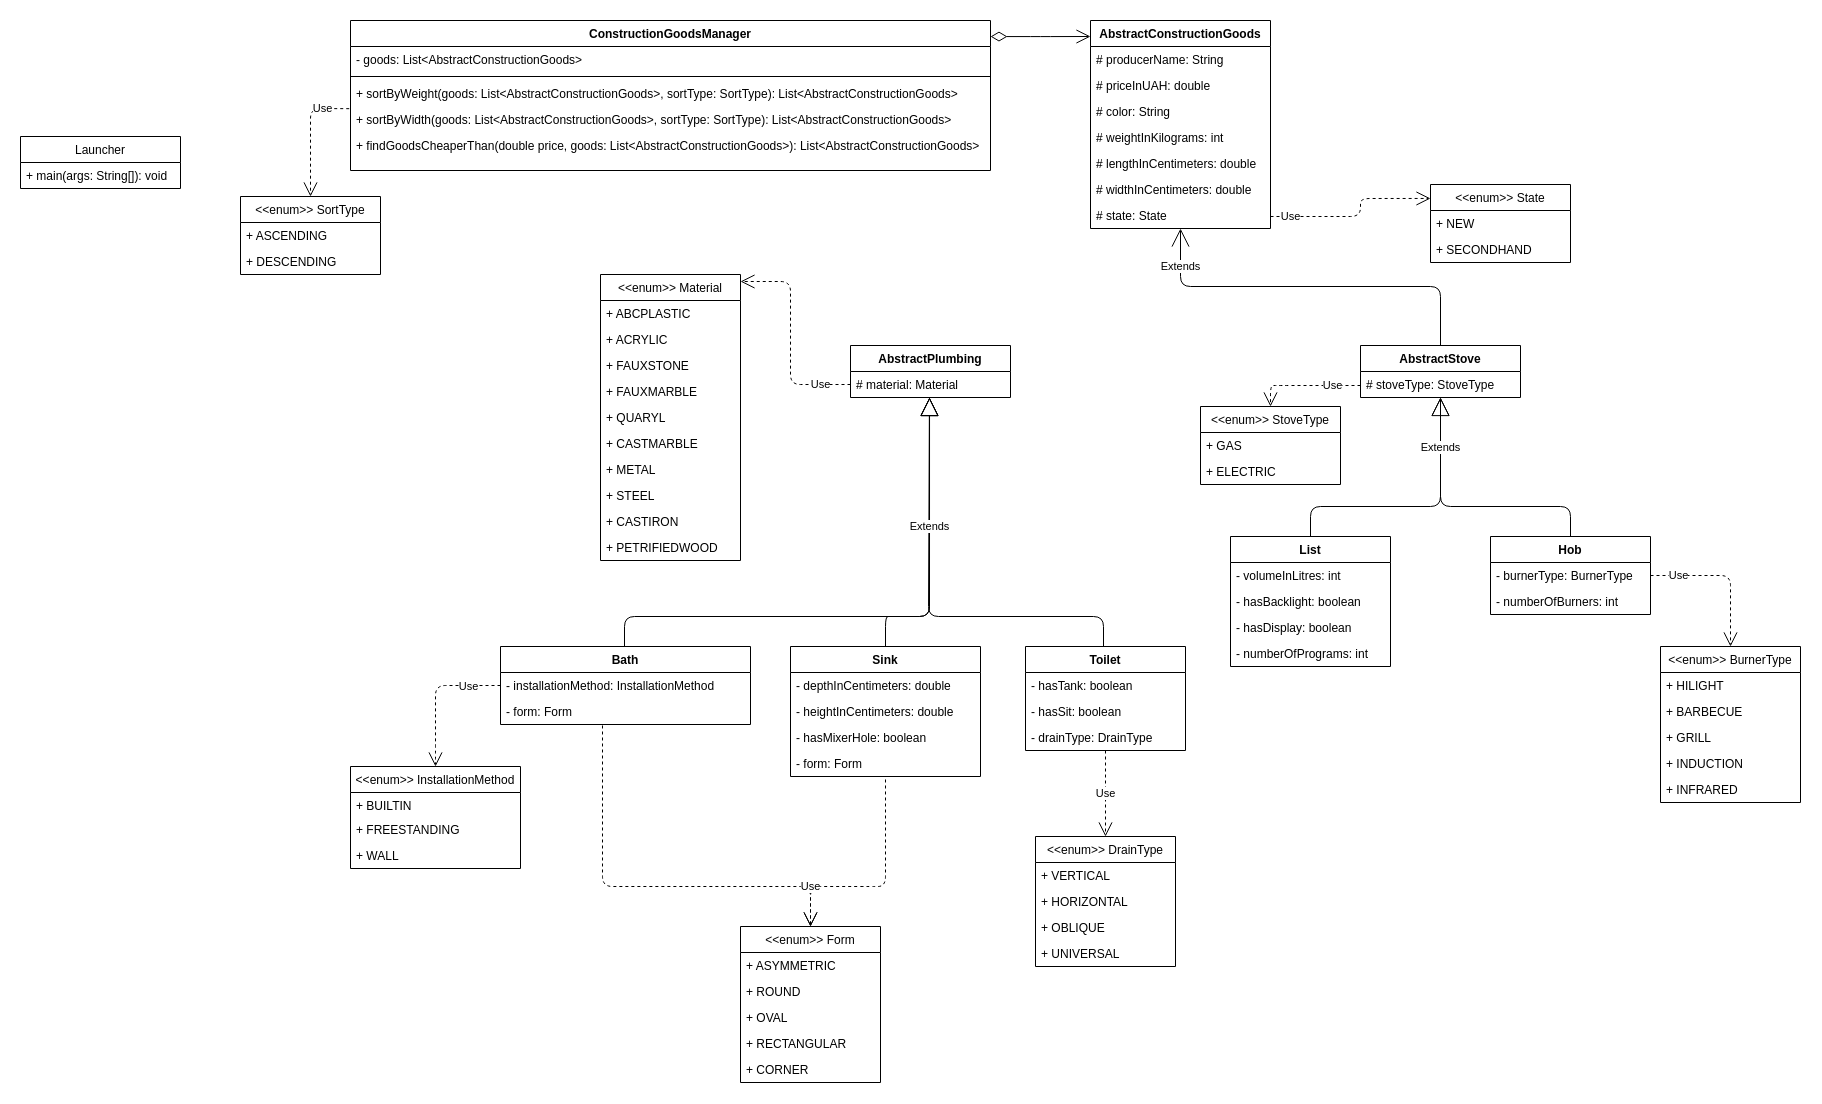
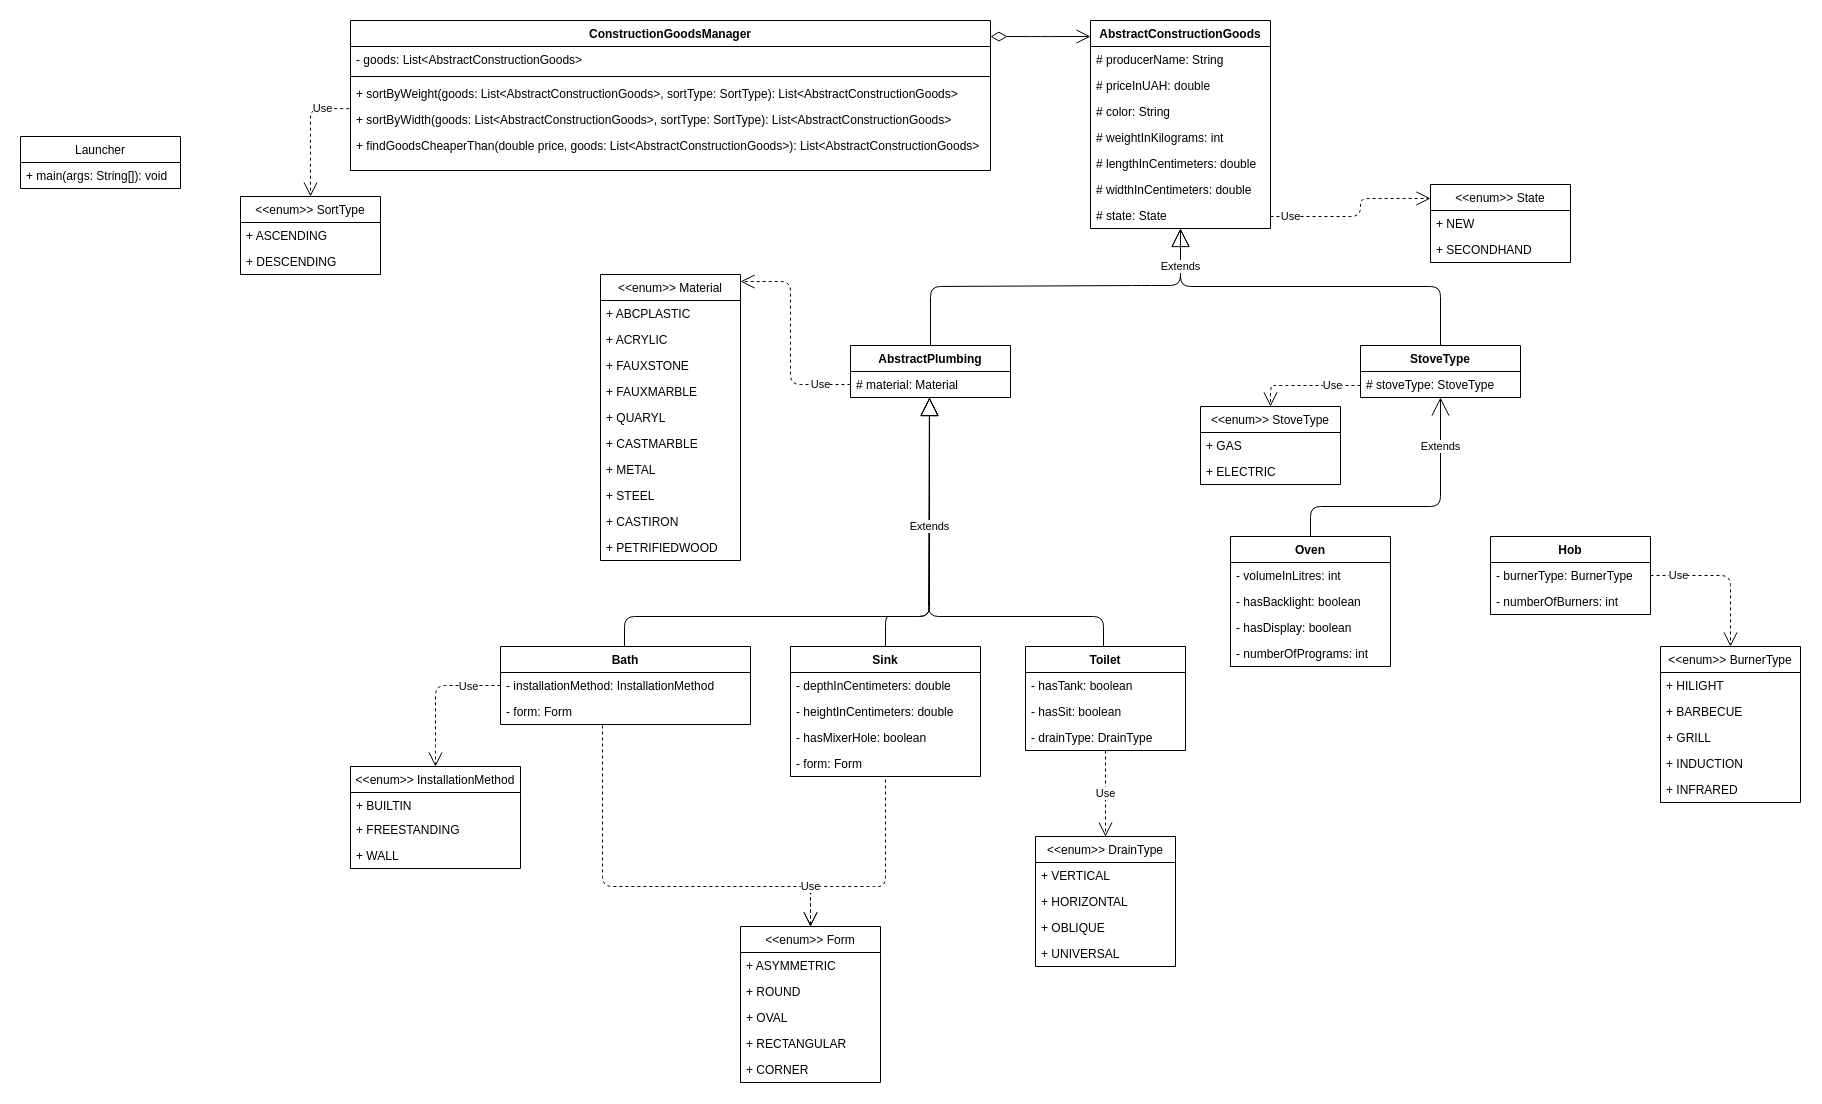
edge "AbstractPlumbing" -> "# state: State": added, label "Extends"
node "AbstractStove": label "AbstractStove" -> "StoveType"
edge "Hob" -> "# stoveType: StoveType": removed, label "Extends"
node "List": label "List" -> "Oven"
